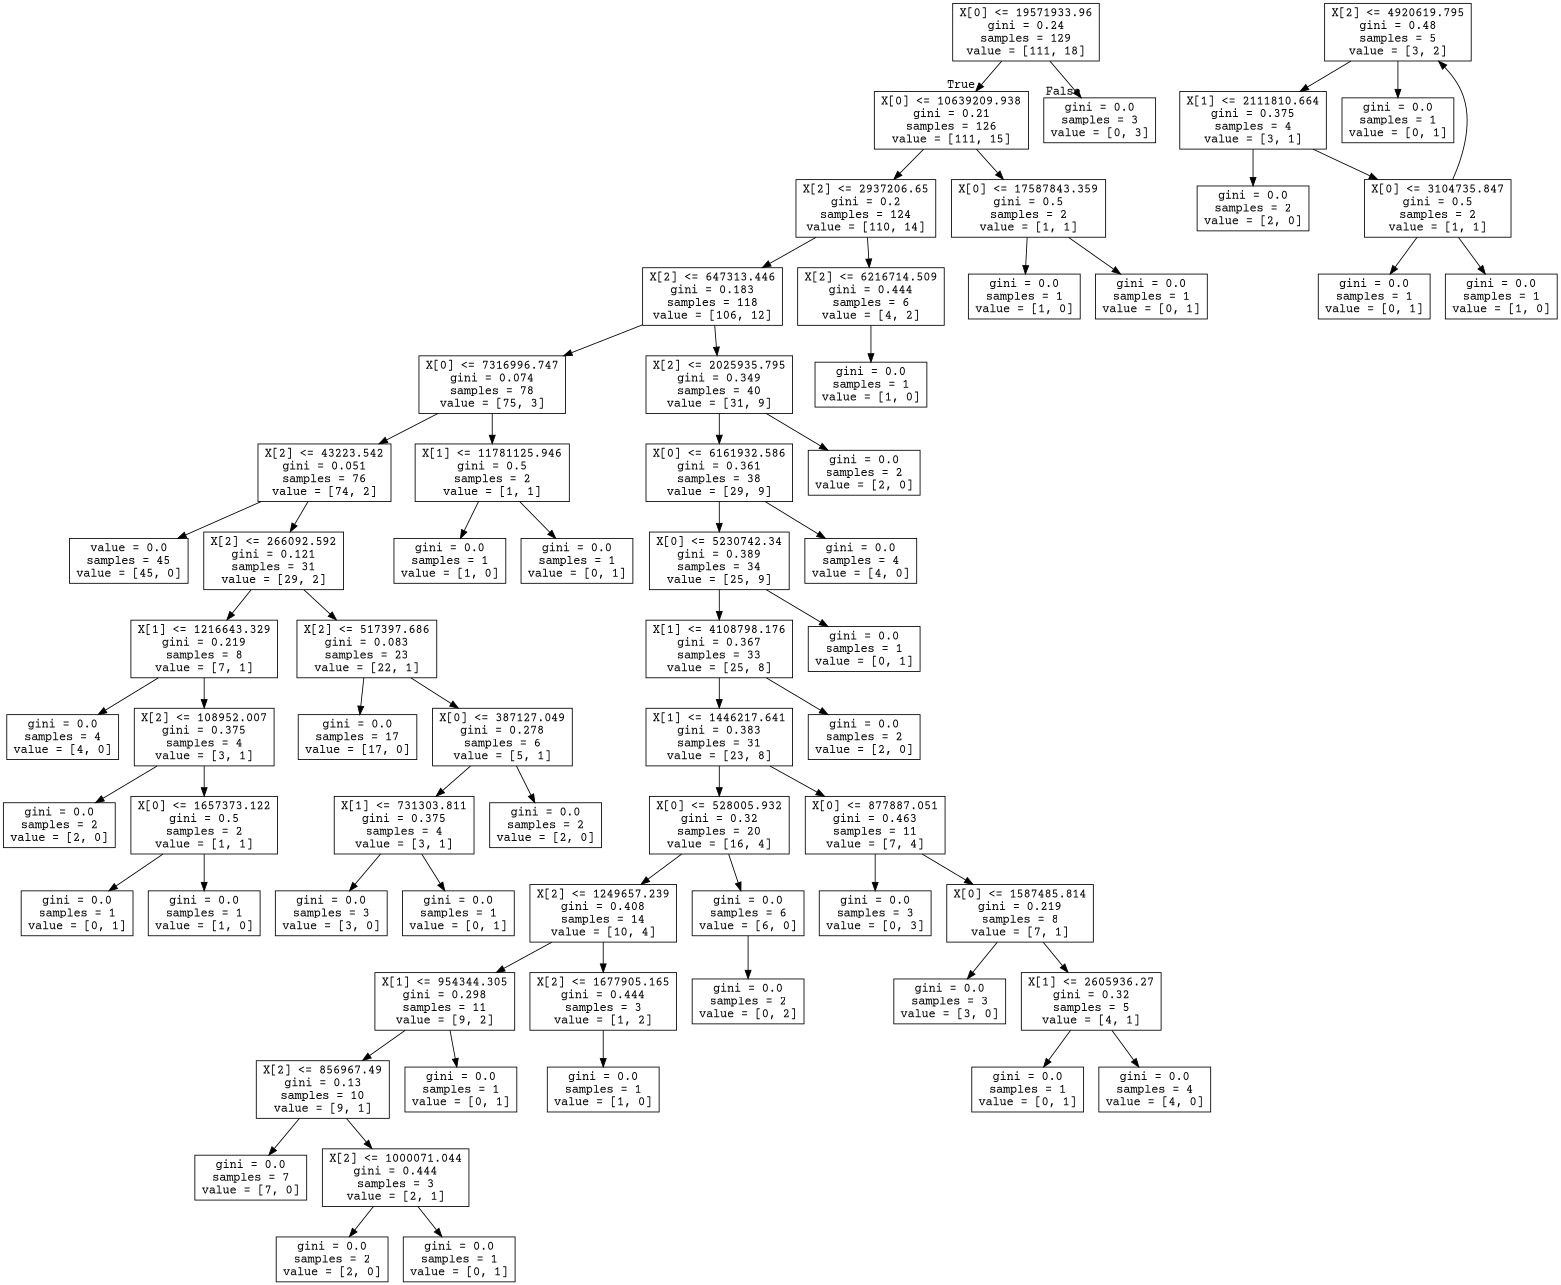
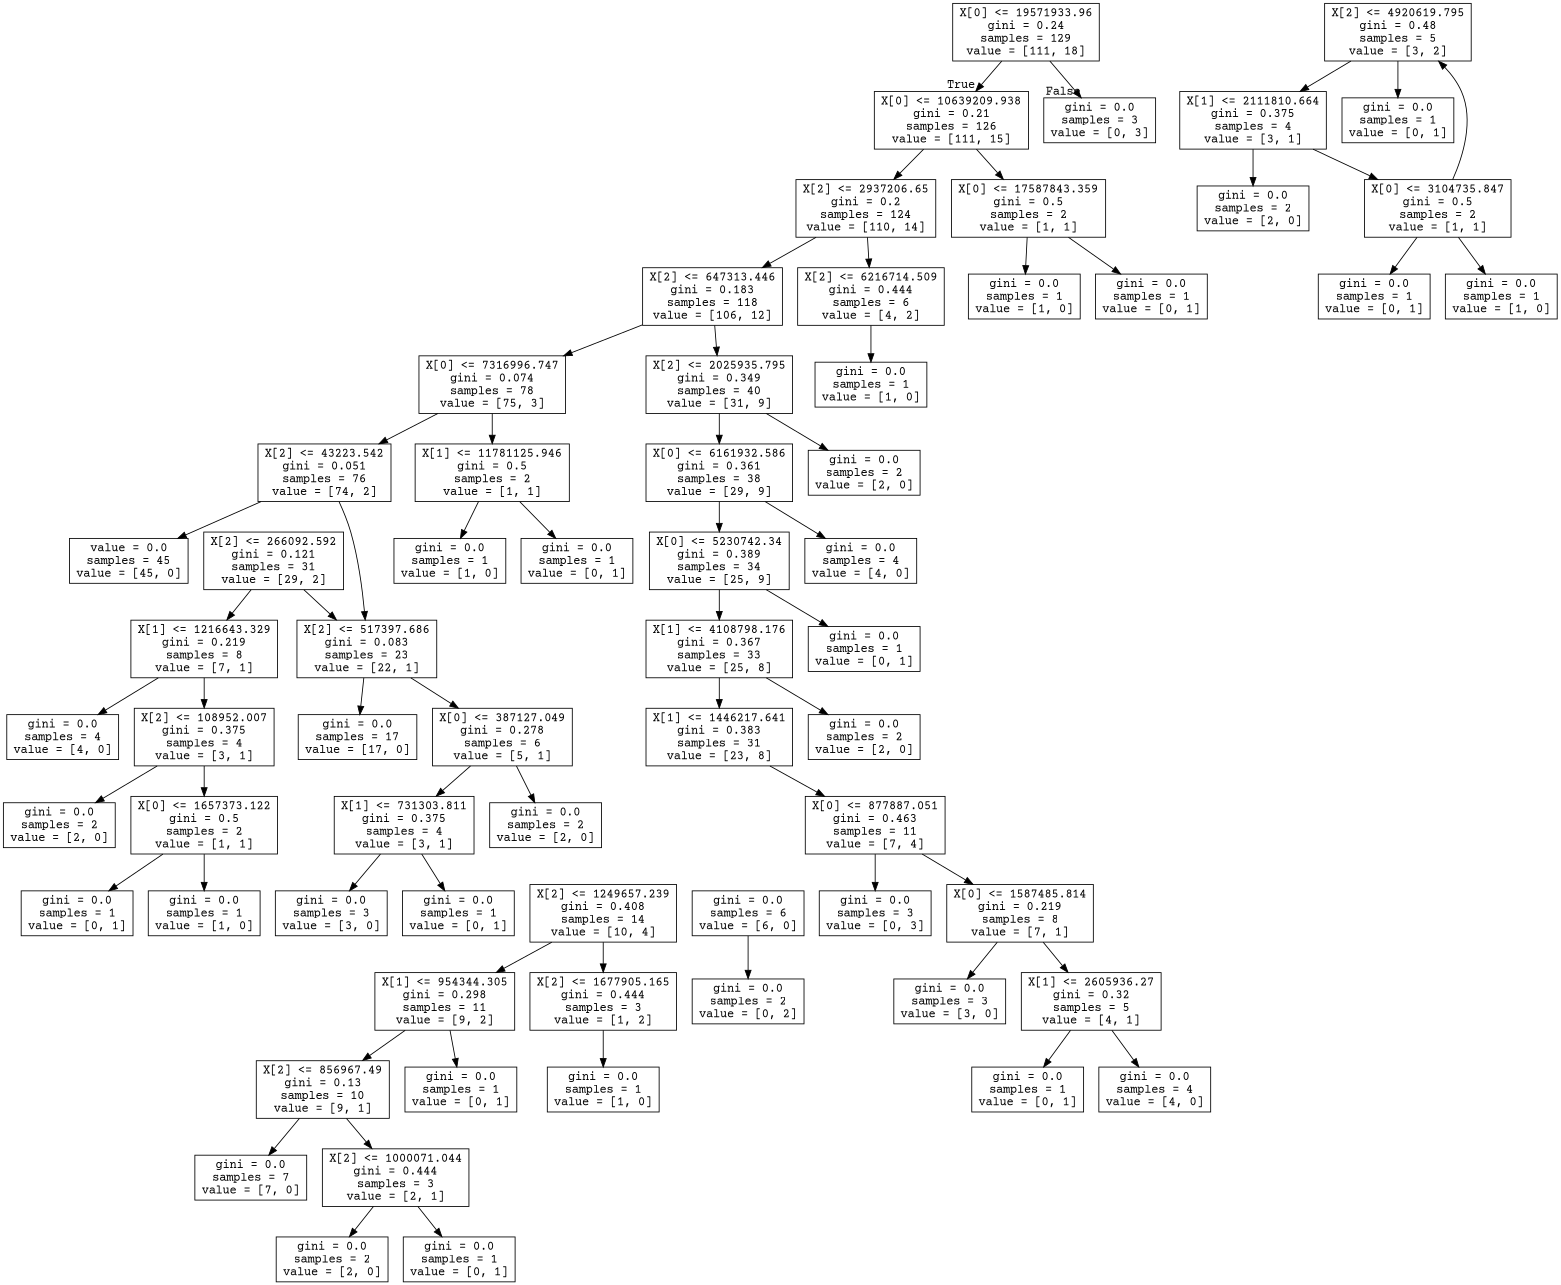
edge "X[2] <= 43223.542 gini = 0.051 samples = 76 value = [74, 2]" -> "X[2] <= 266092.592 gini = 0.121 samples = 31 value = [29, 2]": now "X[2] <= 43223.542 gini = 0.051 samples = 76 value = [74, 2]" -> "X[2] <= 517397.686 gini = 0.083 samples = 23 value = [22, 1]"
node "X[0] <= 528005.932 gini = 0.32 samples = 20 value = [16, 4]": removed
